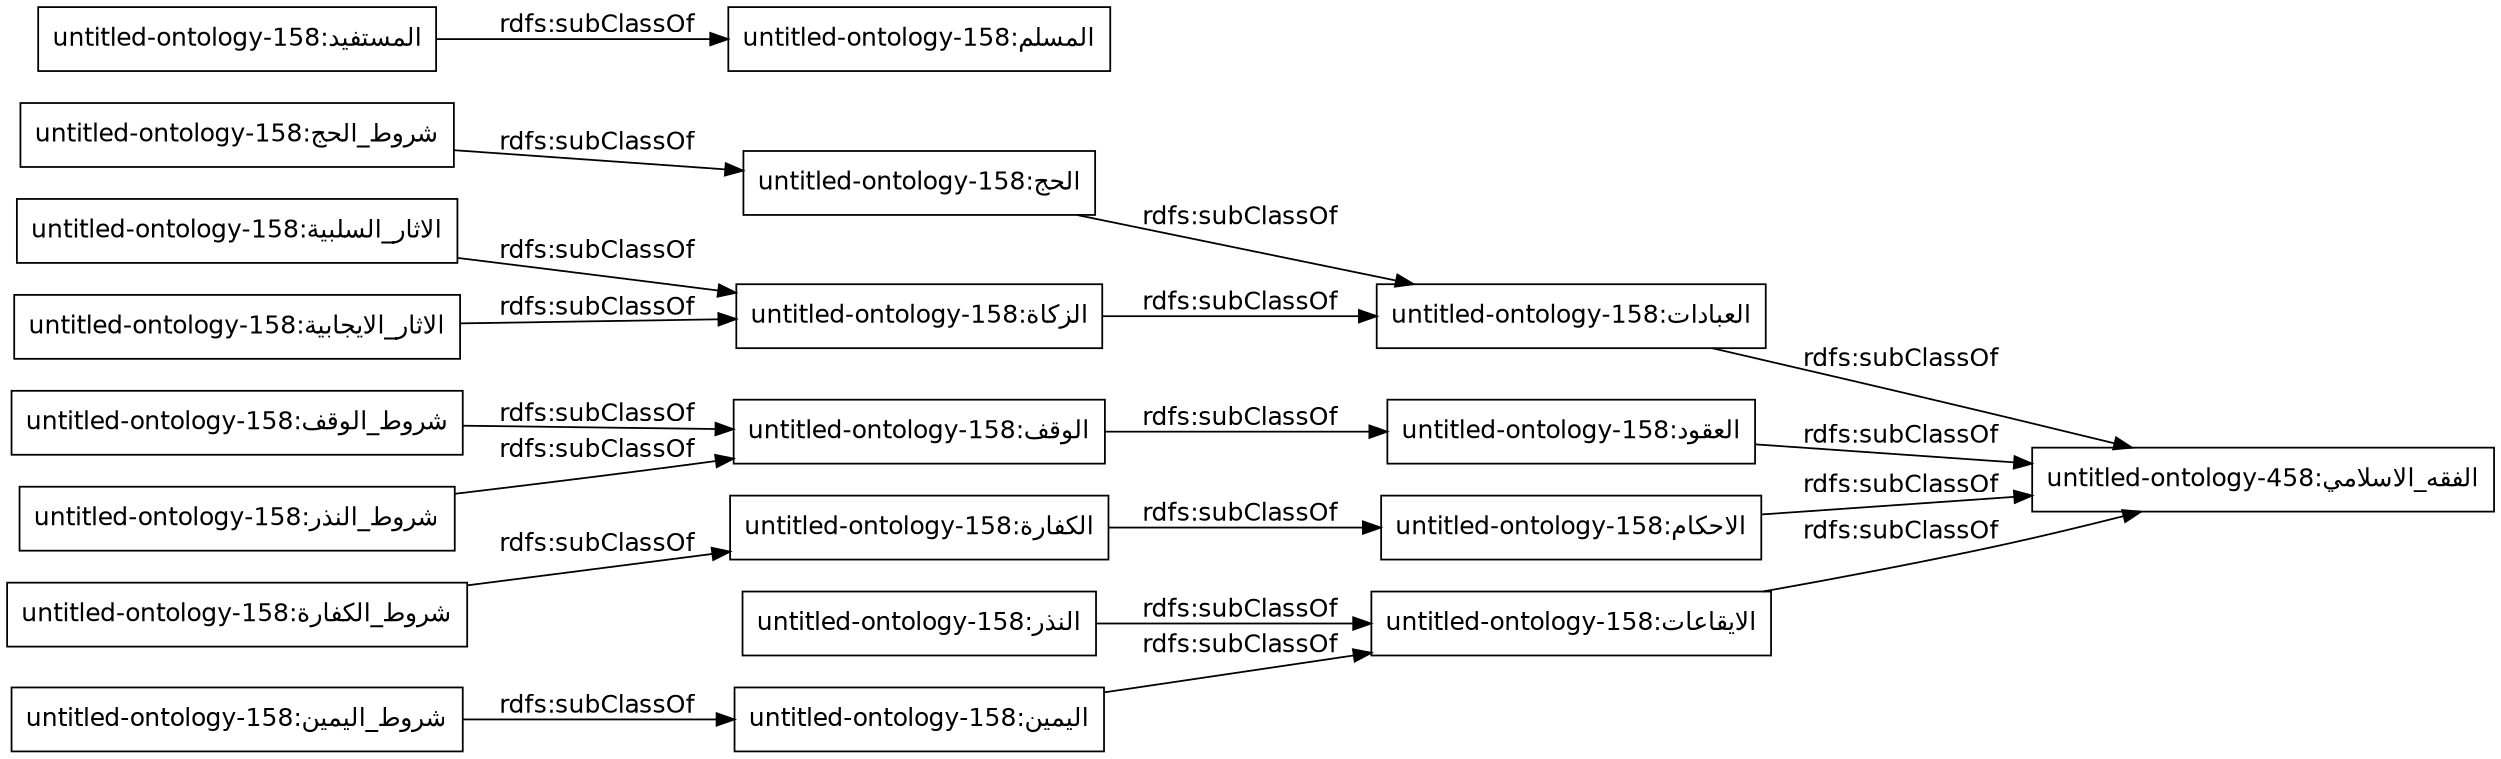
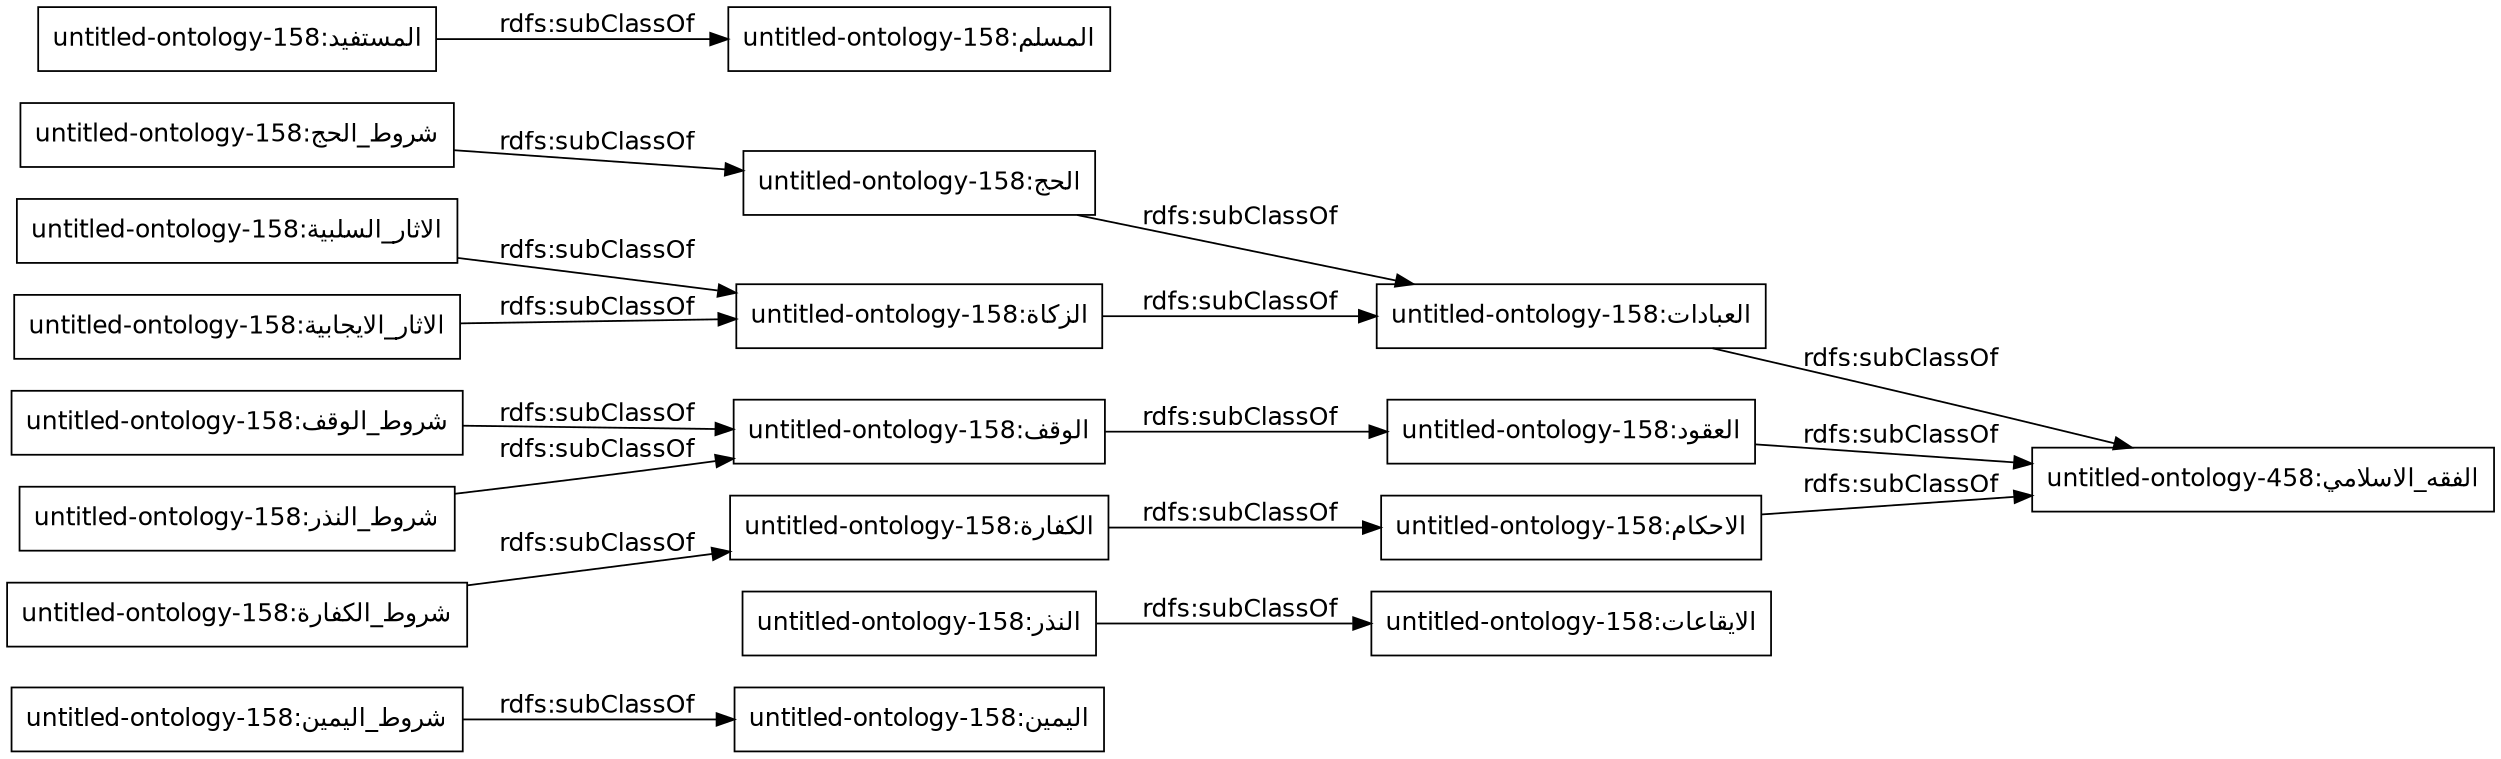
edge "untitled-ontology-158:الايقاعات" -> "untitled-ontology-458:الفقه_الاسلامي": removed, label "rdfs:subClassOf"
edge "untitled-ontology-158:اليمين" -> "untitled-ontology-158:الايقاعات": removed, label "rdfs:subClassOf"
